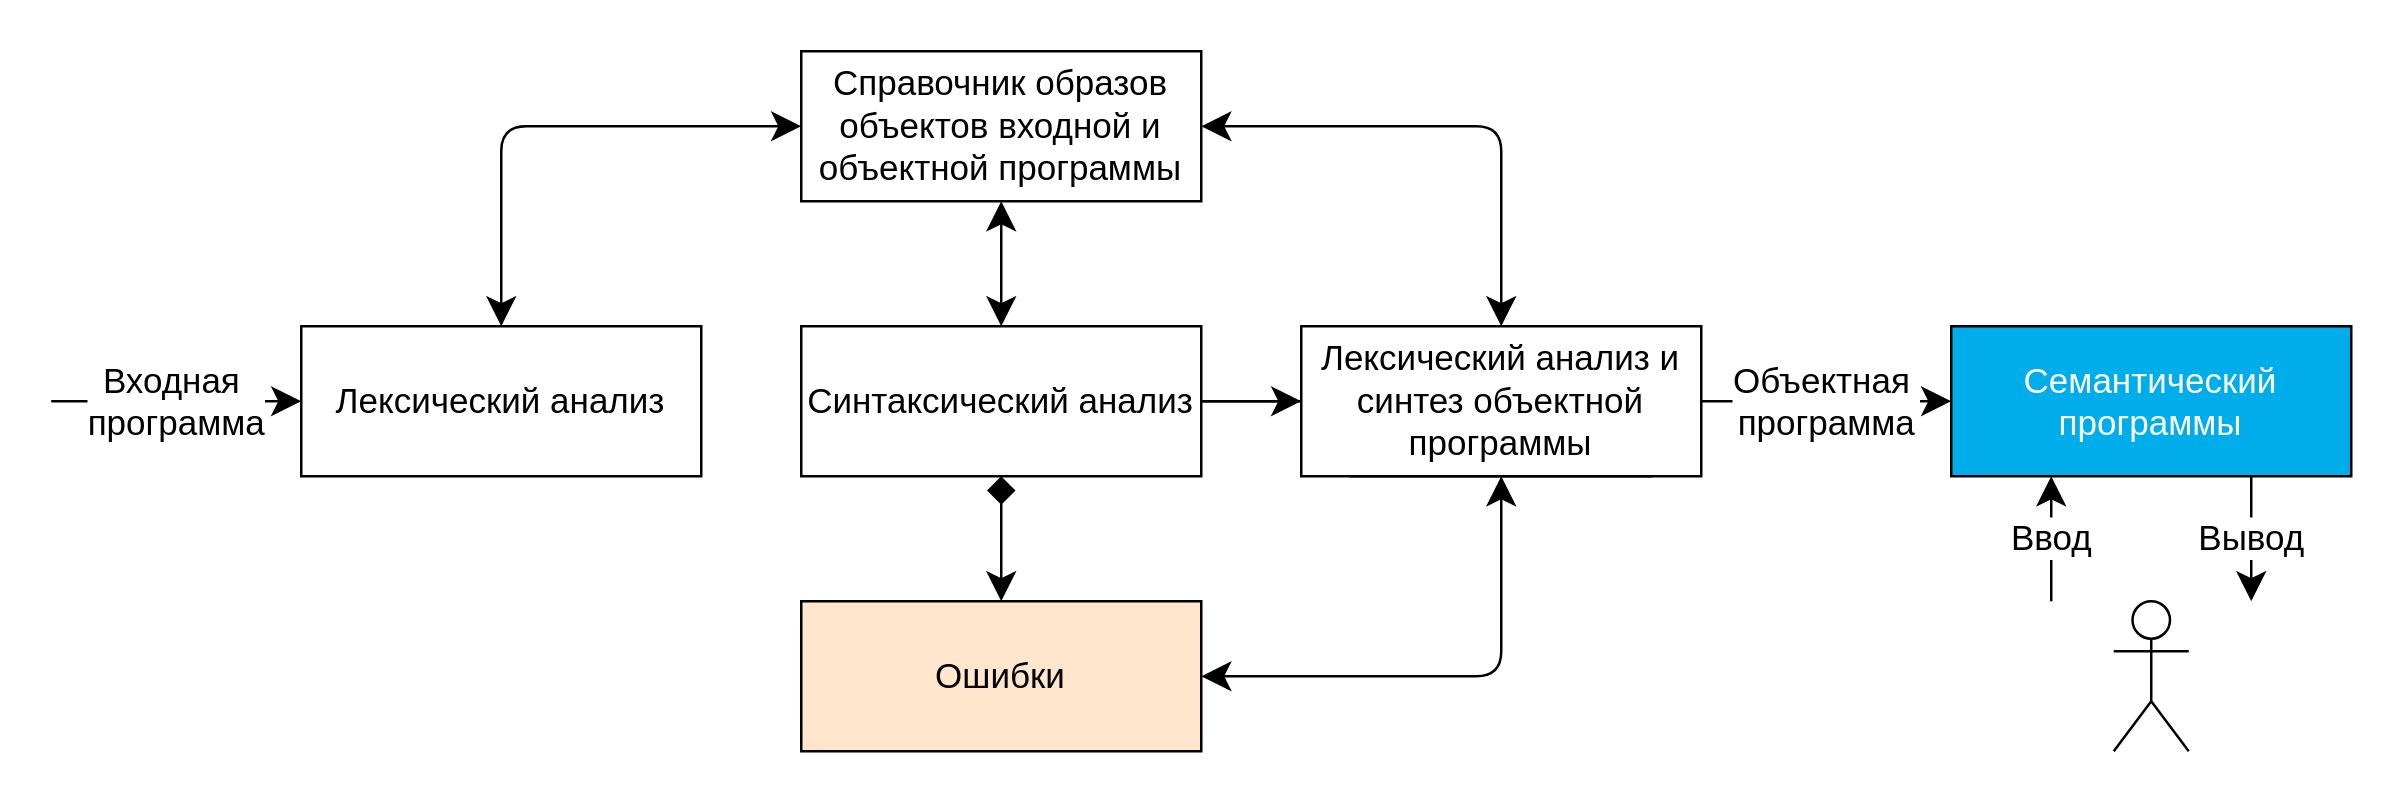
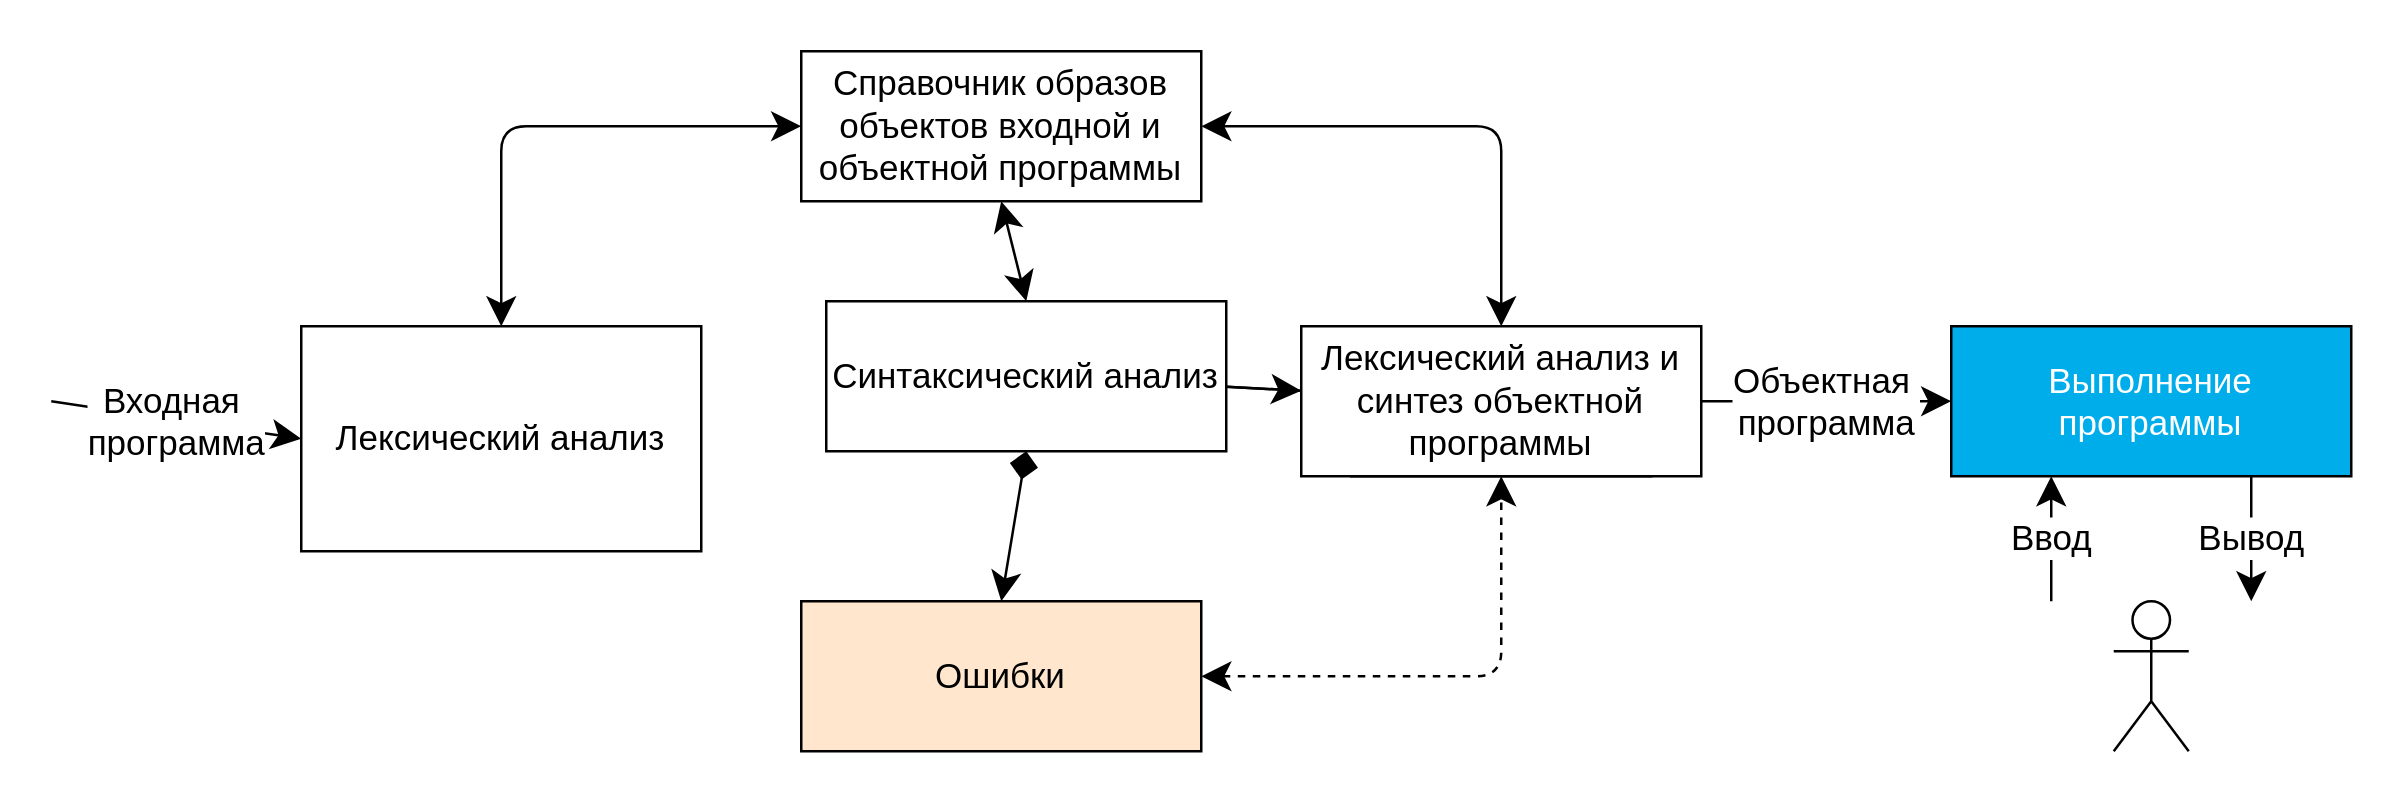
node "Лексический анализ": size 400x150 -> 400x225
node "Синтаксический анализ": moved (1001, 401) -> (1026, 376)
node "Семантический программы": label "Семантический программы" -> "Выполнение программы"
edge "Лексический анализ и синтез объектной программы" -- "Ошибки": style solid -> dashed
